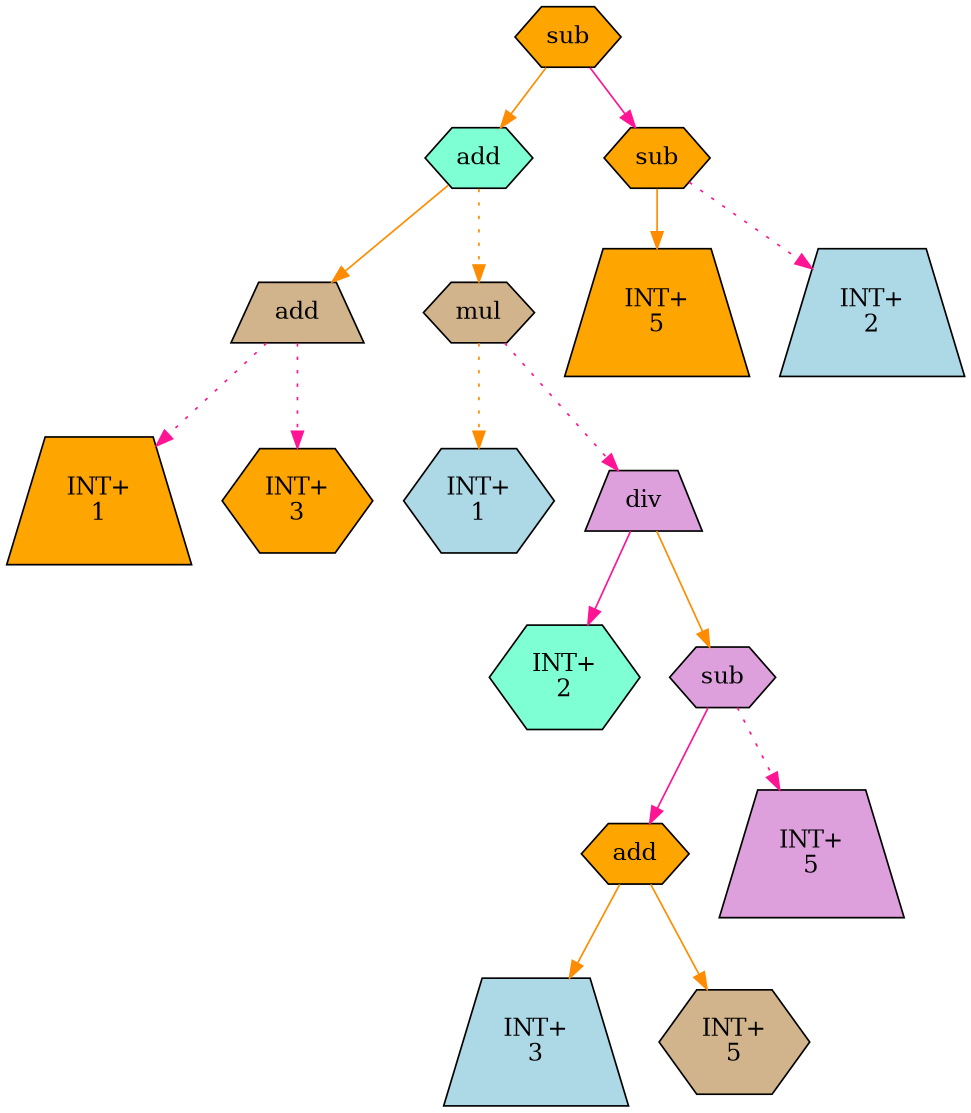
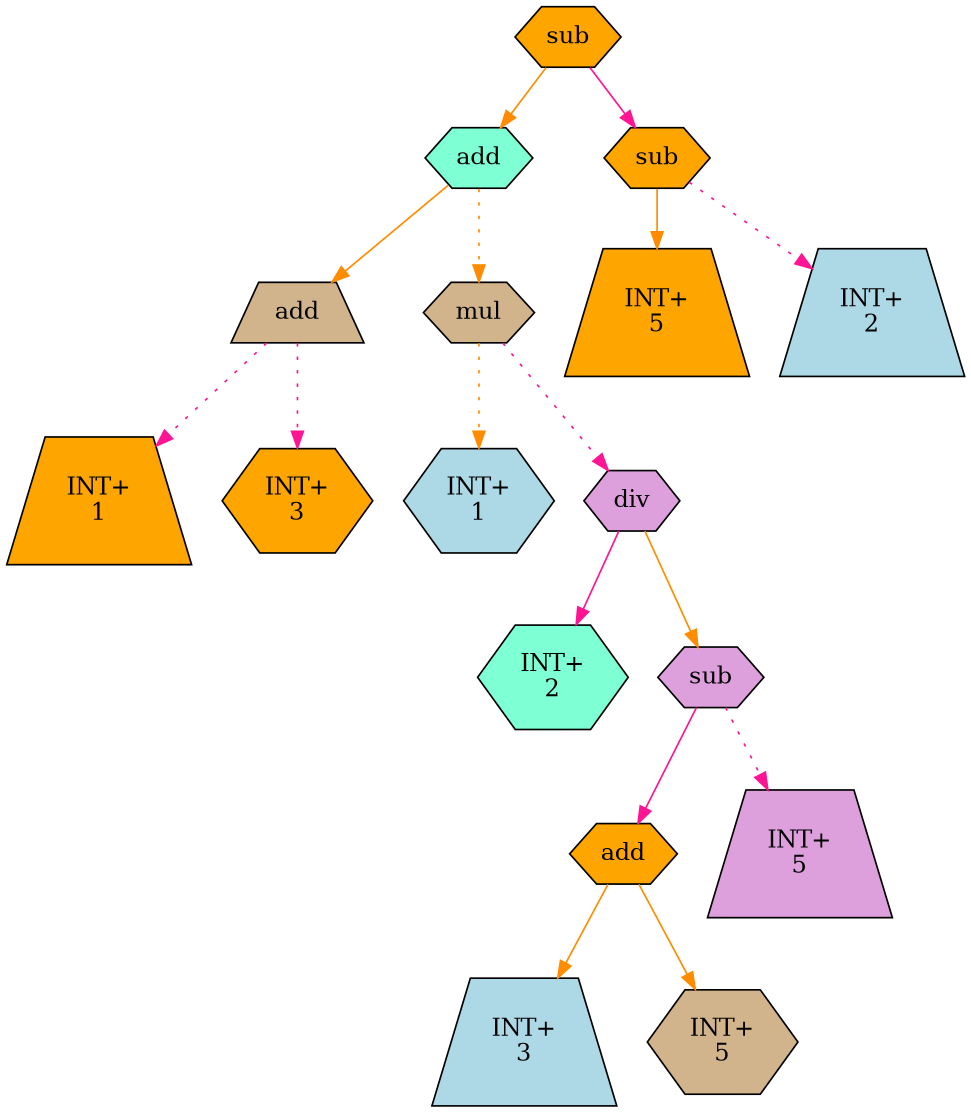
node "div": shape trapezium -> hexagon
